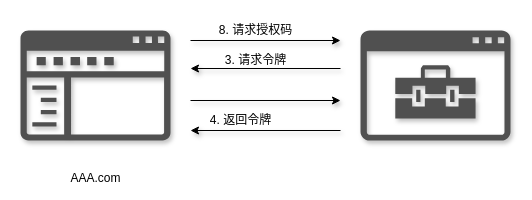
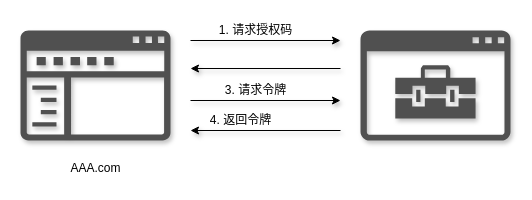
node "8. 请求授权码": label "8. 请求授权码" -> "1. 请求授权码"
node "3. 请求令牌": moved (256, 61) -> (256, 91)
node "AAA.com": moved (96, 179) -> (96, 169)
